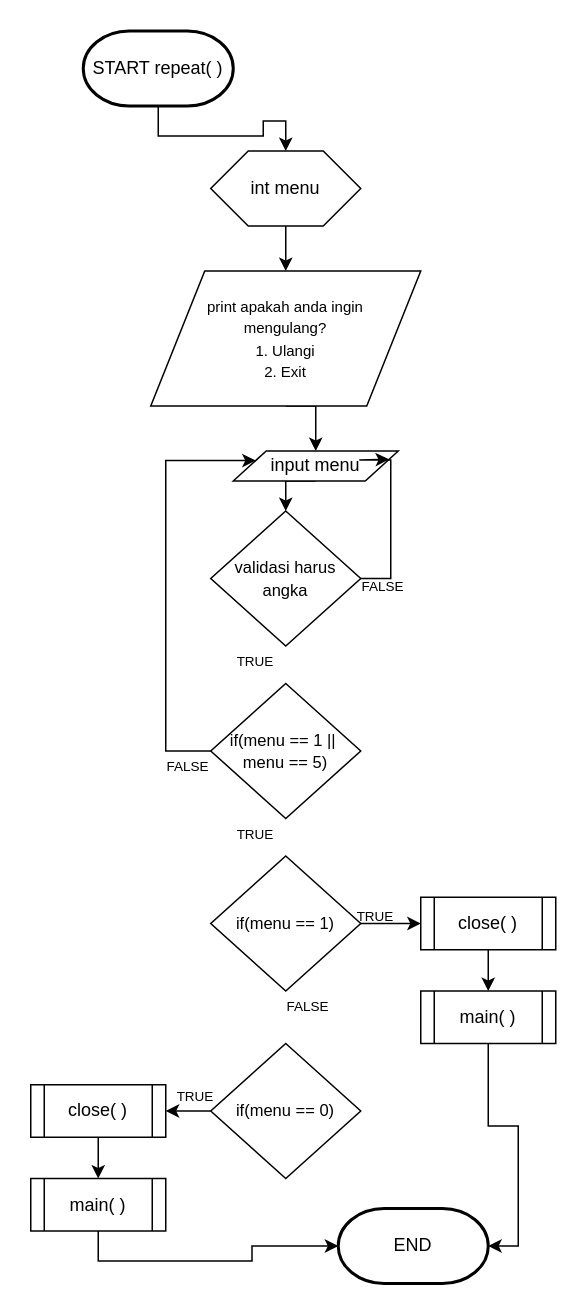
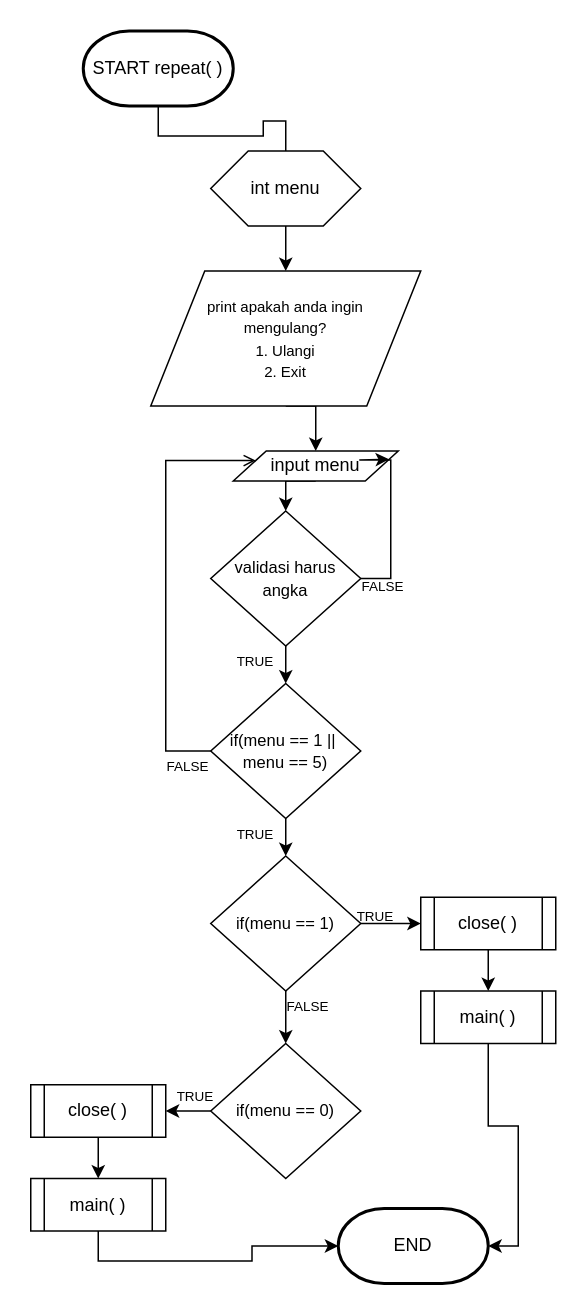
edge "START repeat( )" -> "int menu": arrowhead classic -> none
edge "if(menu == 1 || menu == 5)" -> "input menu": arrowhead classic -> open
edge "validasi harus angka" -> "if(menu == 1 || menu == 5)": added
edge "if(menu == 1 || menu == 5)" -> "if(menu == 1)": added
edge "if(menu == 1)" -> "if(menu == 0)": added
